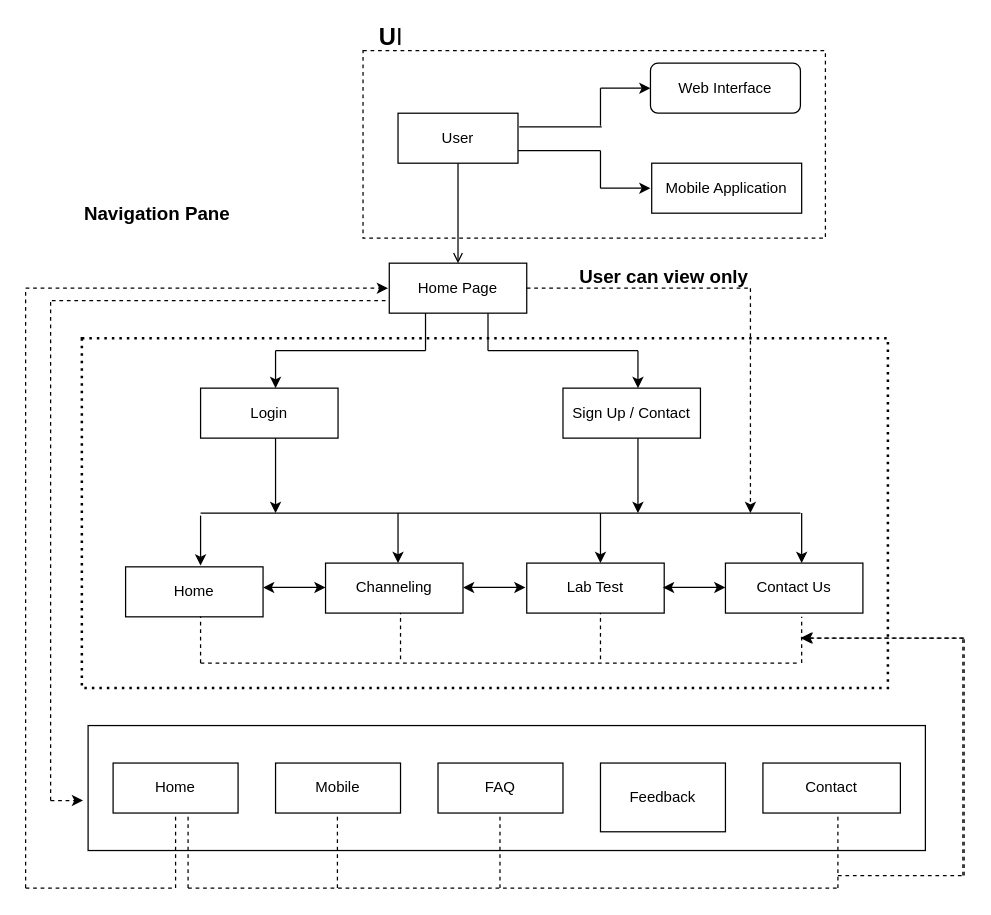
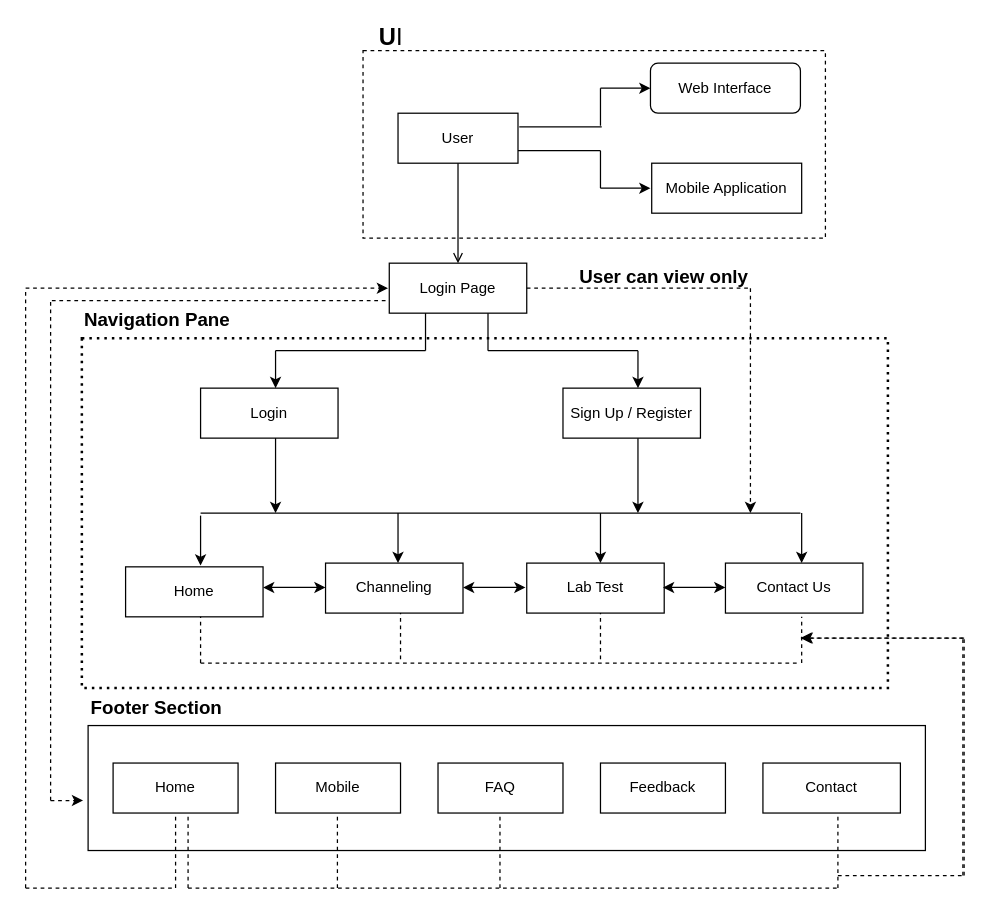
node "Navigation Pane": moved (157, 213) -> (157, 319)
node "Home Page": label "Home Page" -> "Login Page"
node "Sign Up / Contact": label "Sign Up / Contact" -> "Sign Up / Register"
node "Footer Section": added
node "Feedback": size 125x69 -> 125x50
